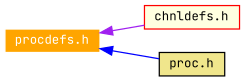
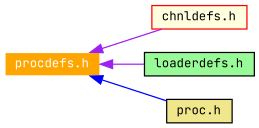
node "loaderdefs.h": added
